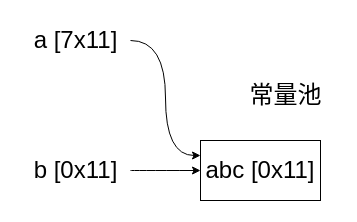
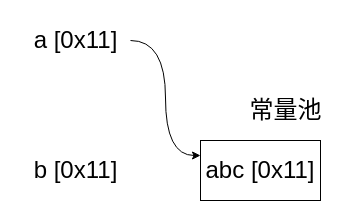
node "a [7x11]": label "a [7x11]" -> "a [0x11]"
node "常量池": moved (286, 96) -> (286, 111)
edge "b [0x11]" -> "abc [0x11]": removed
